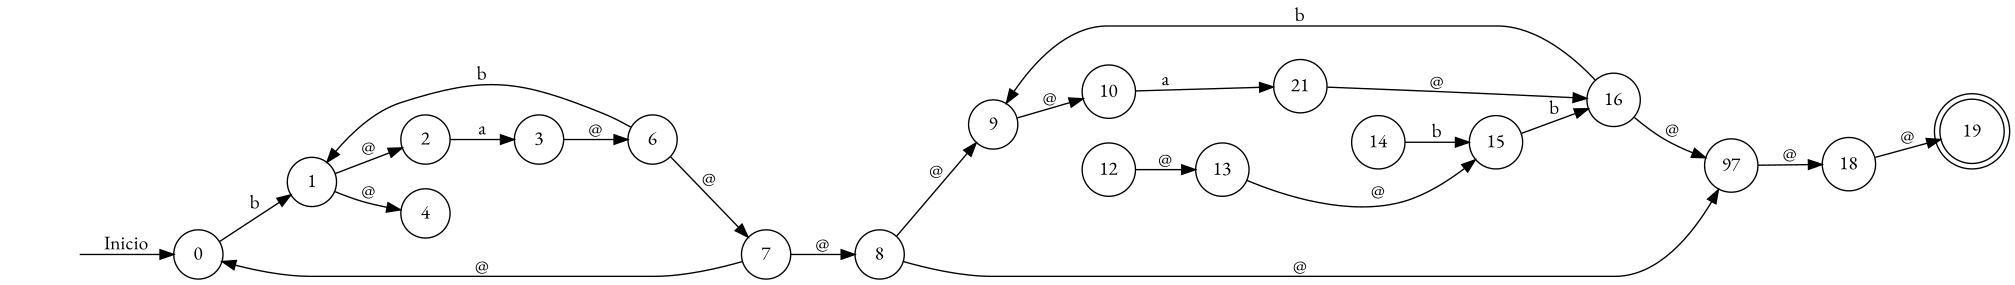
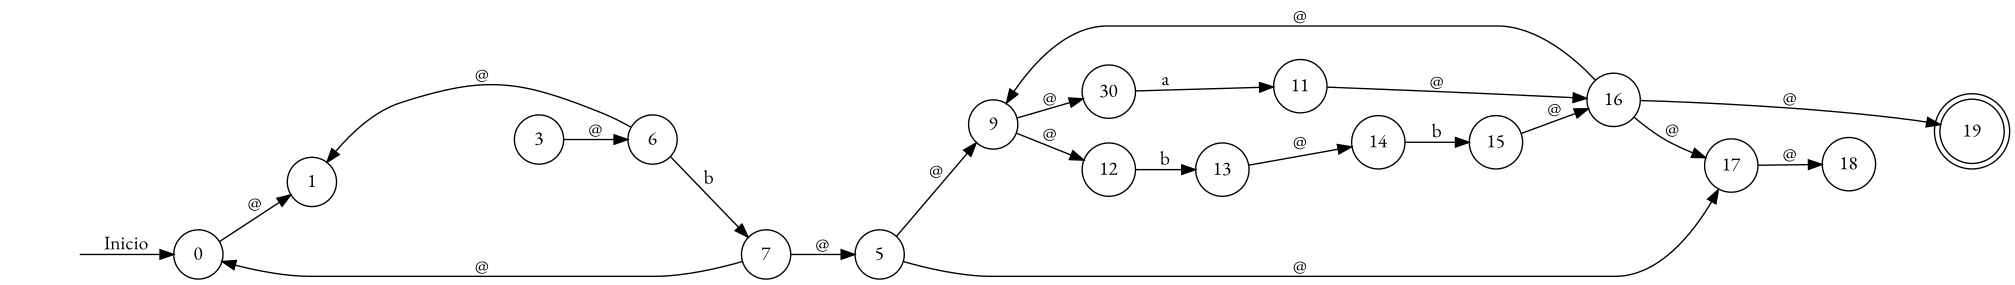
edge "16" -> "9": label "b" -> "@"
edge "6" -> "1": label "b" -> "@"
node "21": label "21" -> "11"
node "10": label "10" -> "30"
edge "15" -> "16": label "b" -> "@"
node "2": removed
edge "9" -> "12": added, label "@"
edge "18" -> "19": now "16" -> "19"
edge "12" -> "13": label "@" -> "b"
node "97": label "97" -> "17"
edge "6" -> "7": label "@" -> "b"
edge "0" -> "1": label "b" -> "@"
edge "13" -> "15": now "13" -> "14"
node "4": removed
node "8": label "8" -> "5"
